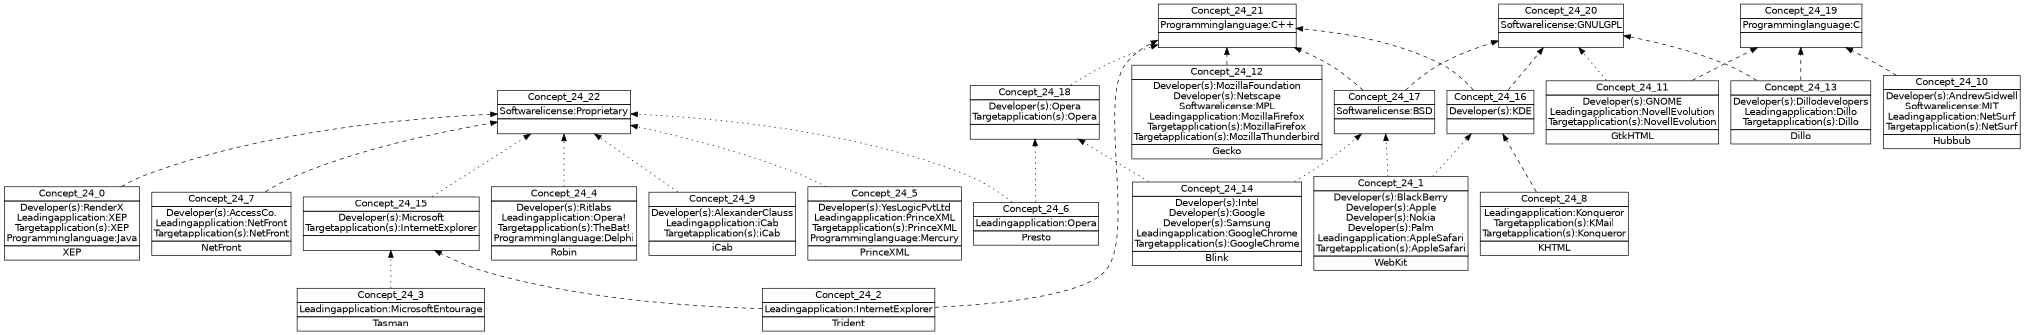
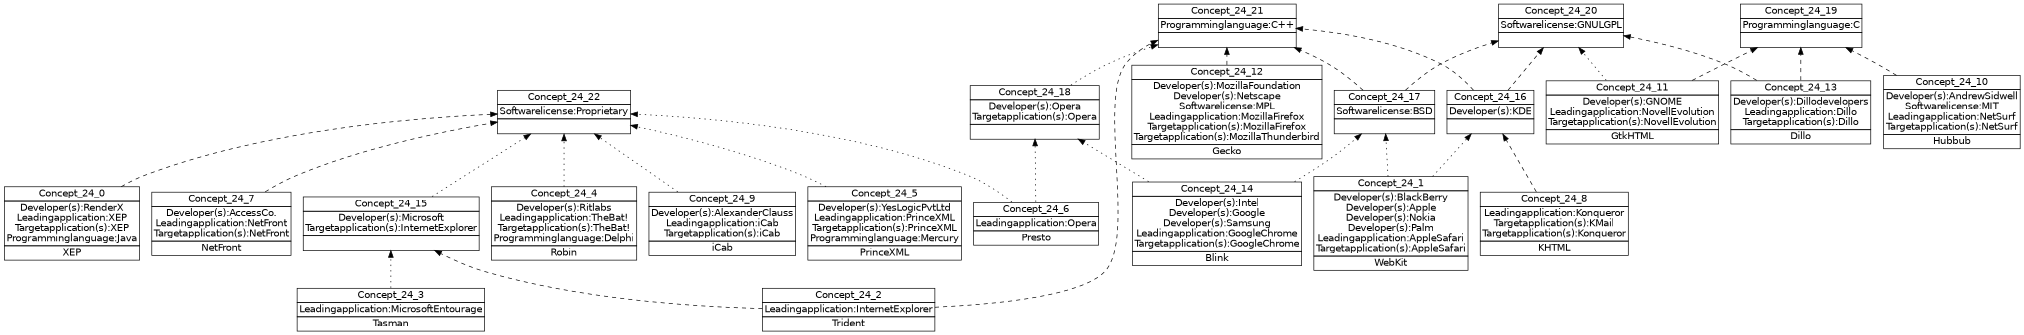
node "Concept_24_4": text "Leadingapplication:Opera!" -> "Leadingapplication:TheBat!"
